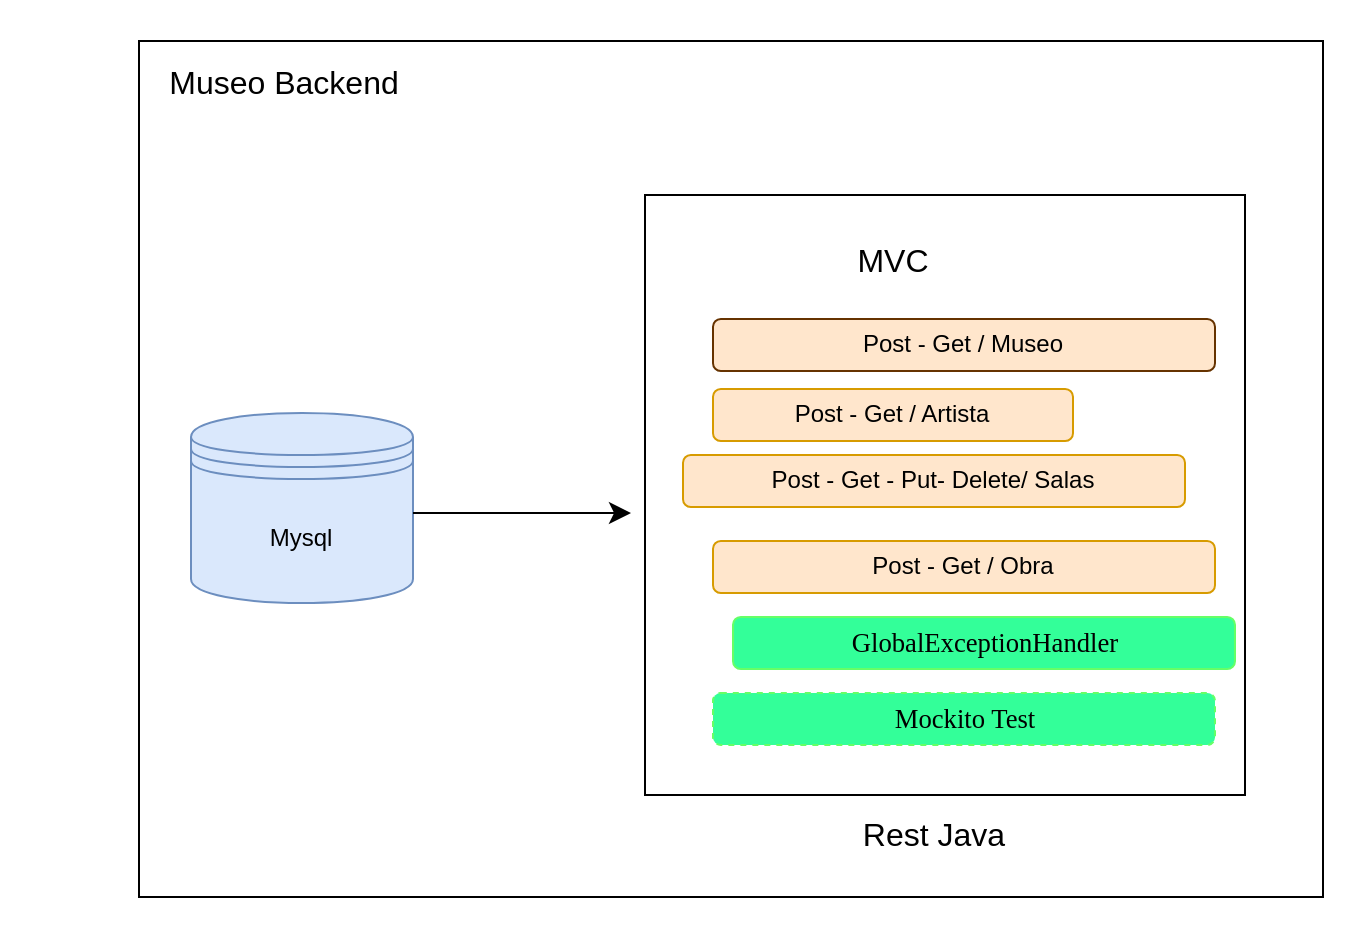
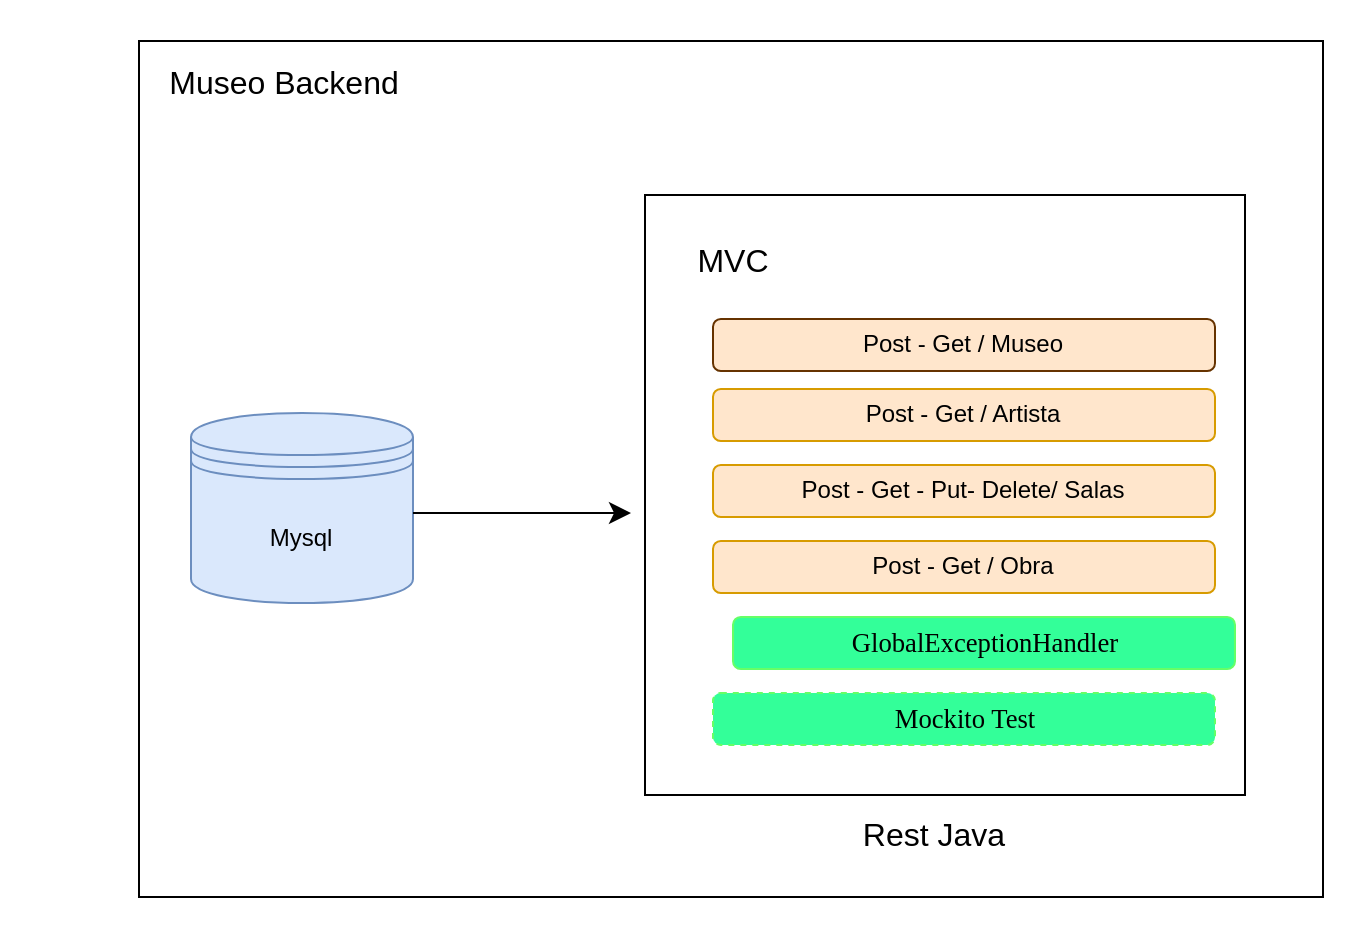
node "MVC": moved (894, 261) -> (734, 261)
node "Post - Get / Artista": size 360x52 -> 502x52
node "Post - Get - Put- Delete/ Salas": moved (934, 481) -> (964, 491)
